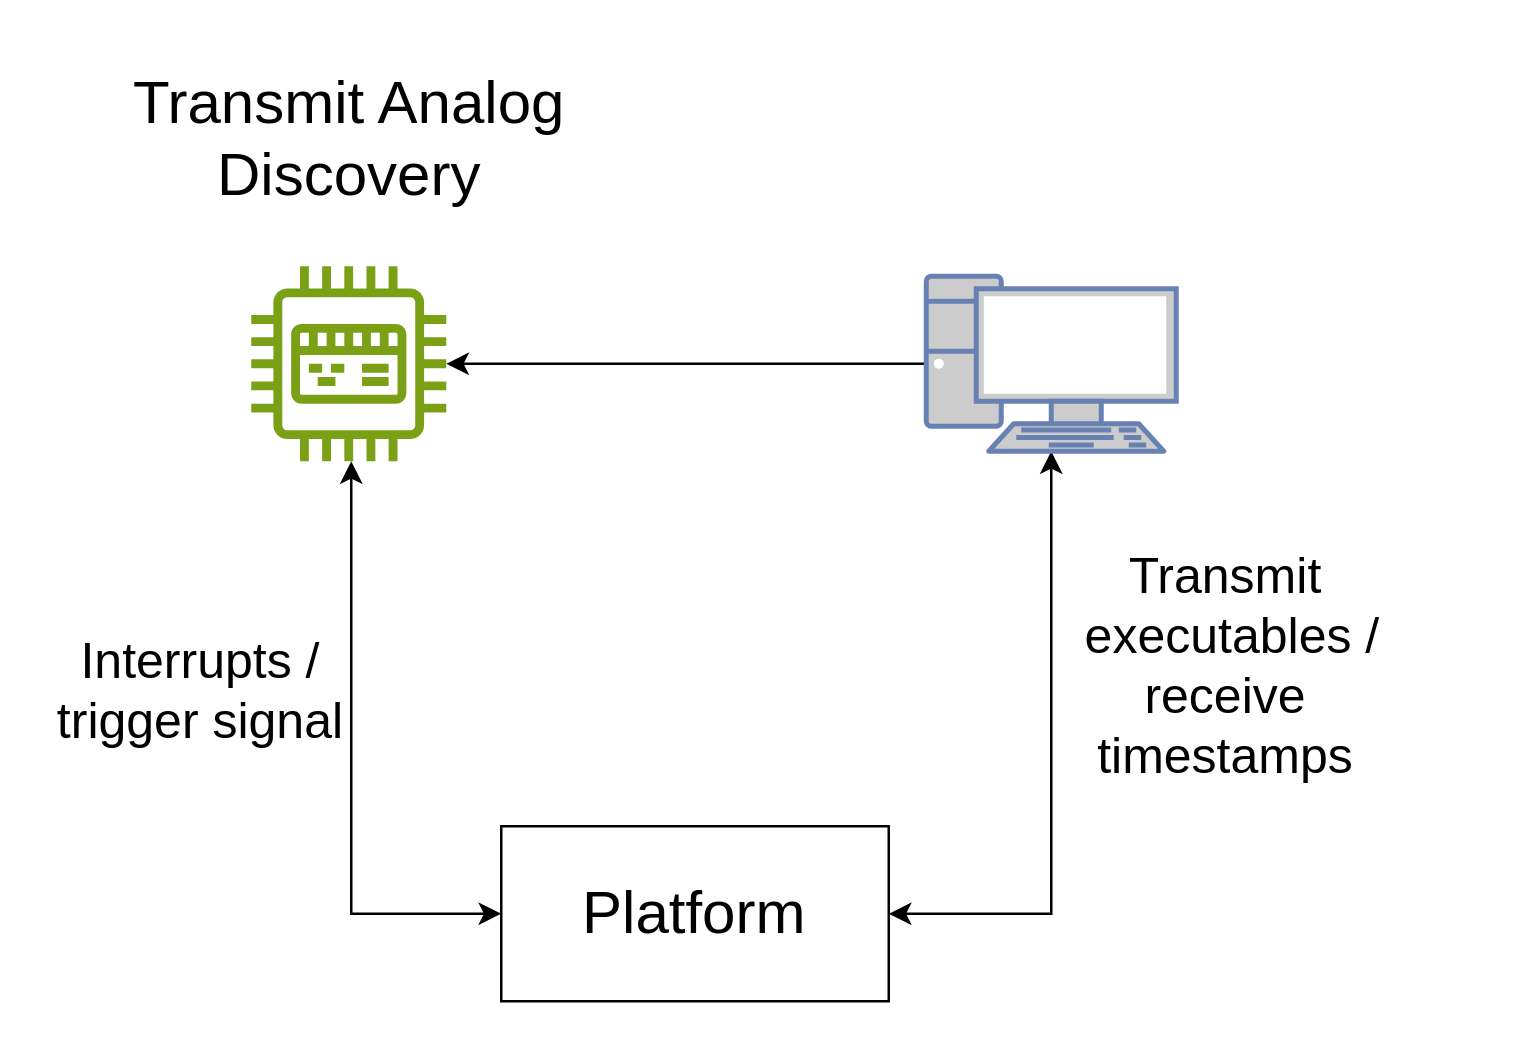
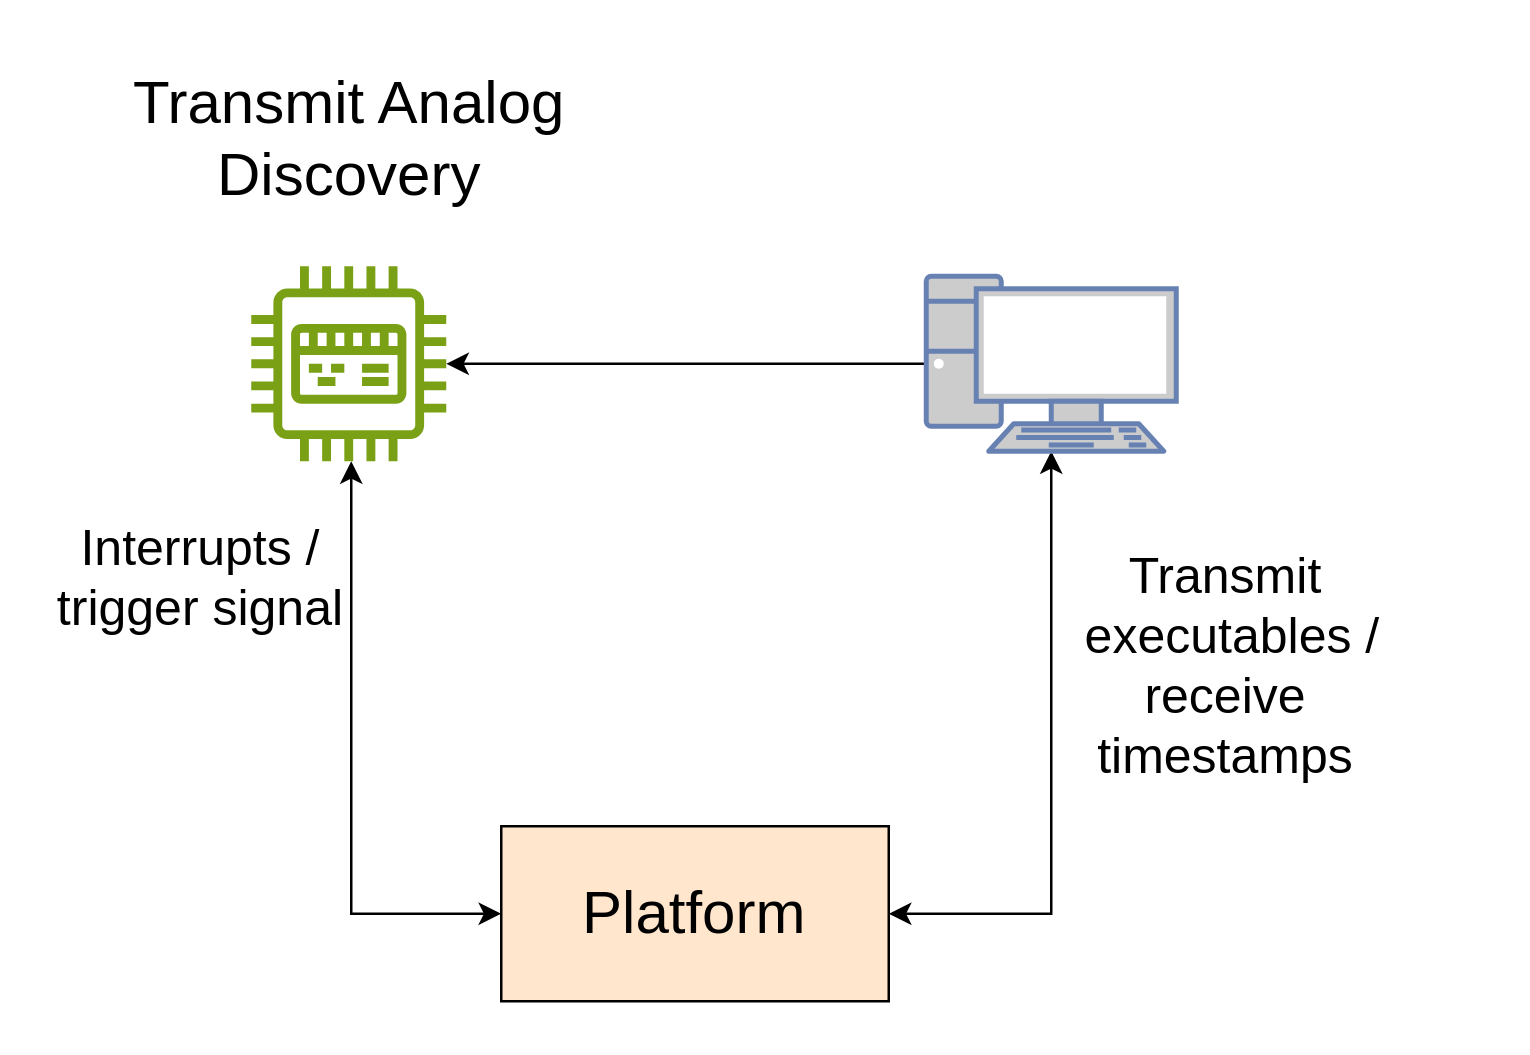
node "Interrupts / trigger signal": moved (201, 689) -> (201, 576)
node "Platform": fillcolor #ffffff -> #ffe6cc
